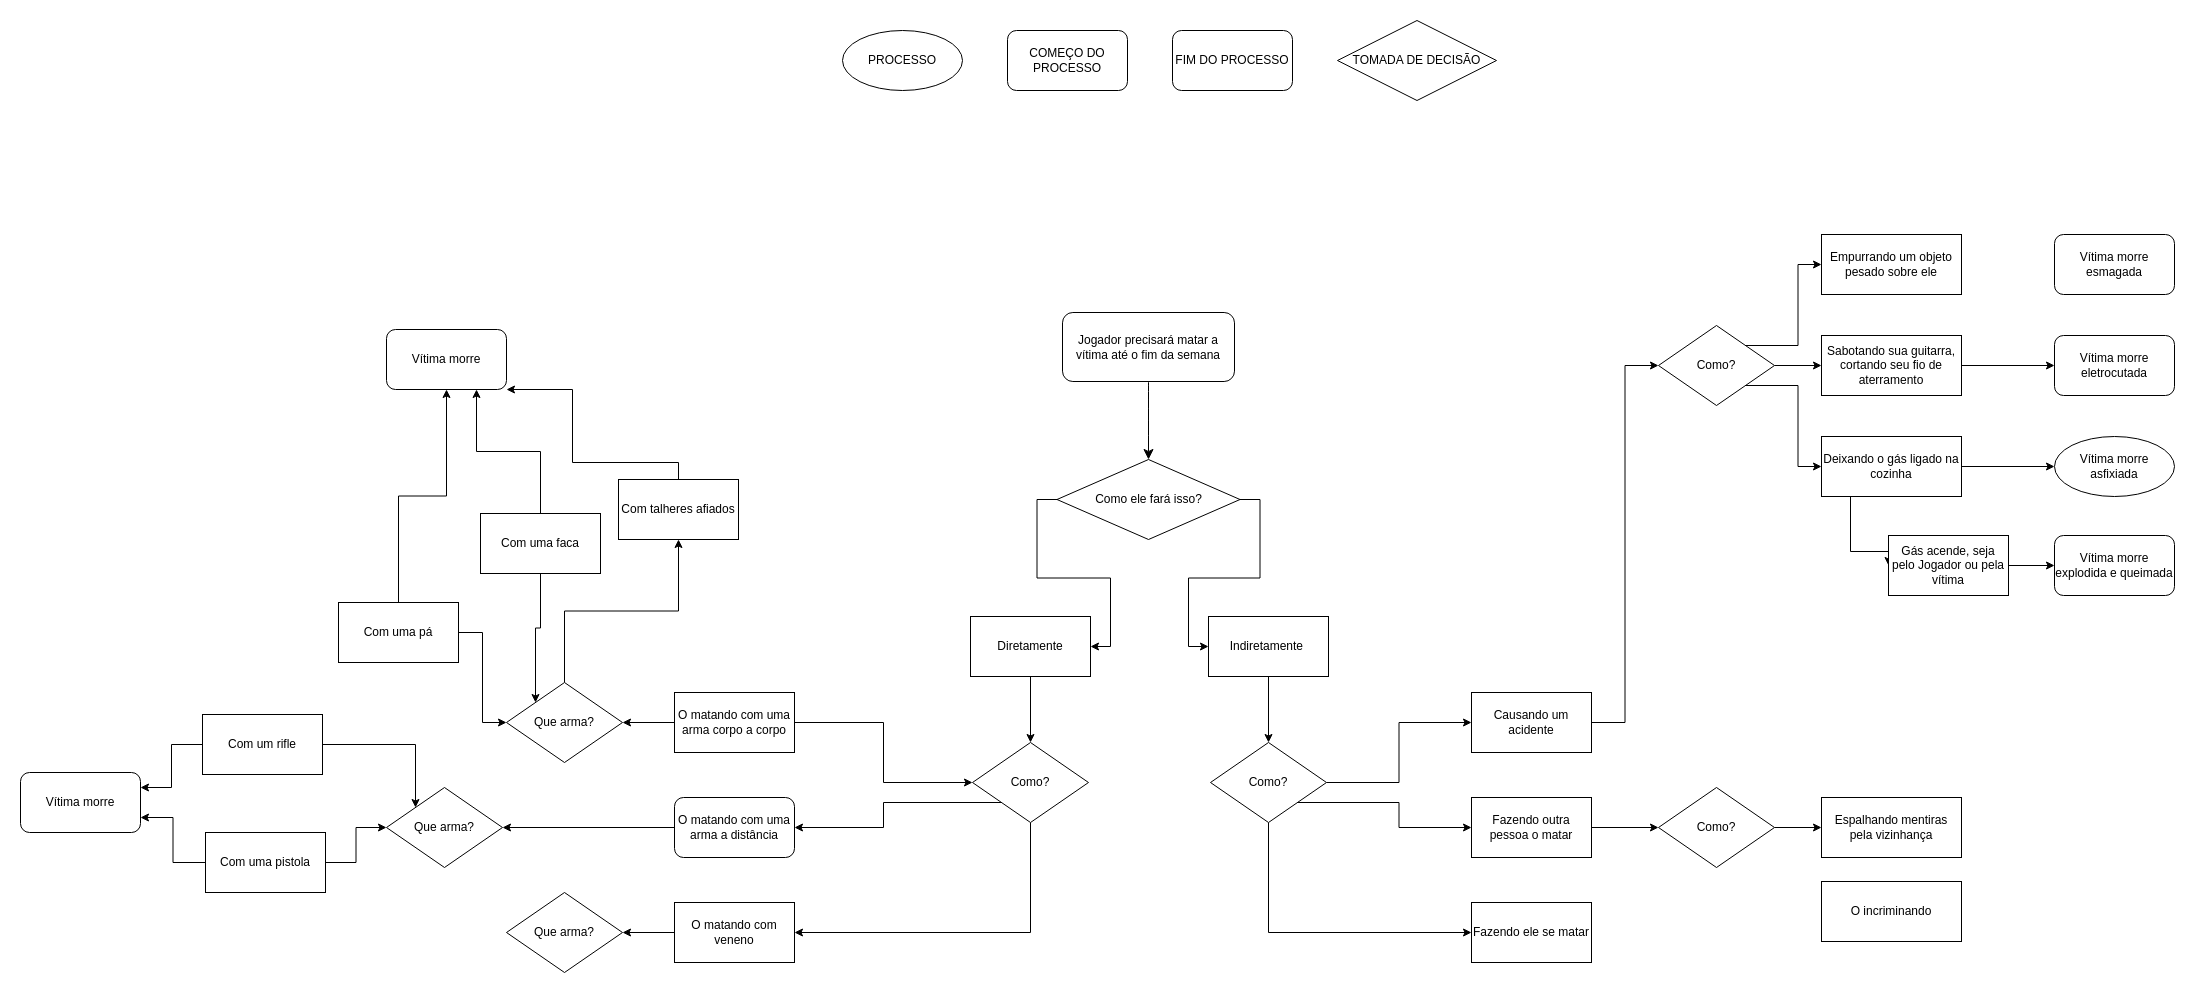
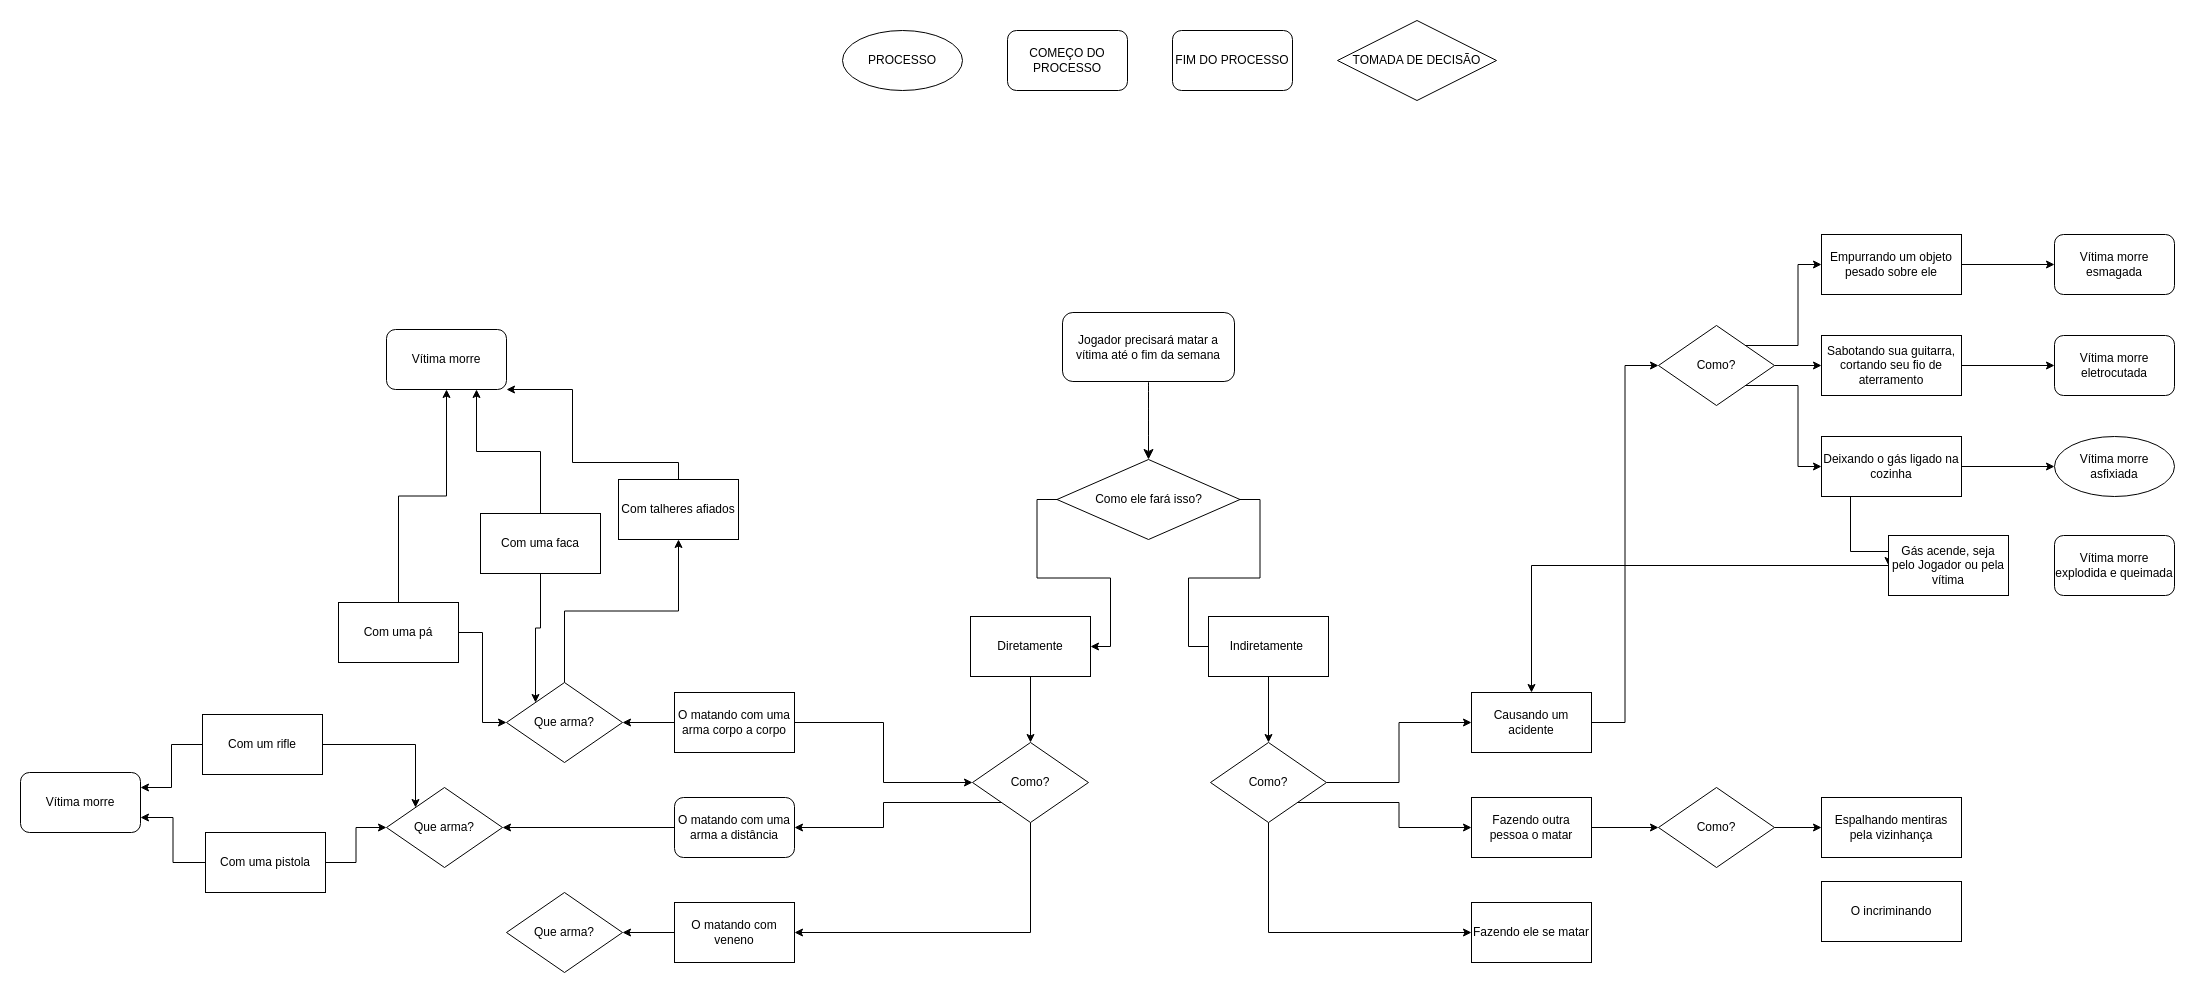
edge "Empurrando um objeto pesado sobre ele" -> "Vítima morre esmagada": added
edge "Gás acende, seja pelo Jogador ou pela vítima" -> "Vítima morre explodida e queimada": now "Gás acende, seja pelo Jogador ou pela vítima" -> "Causando um acidente"
edge "Como ele fará isso?" -> "Indiretamente": arrowhead classic -> none
